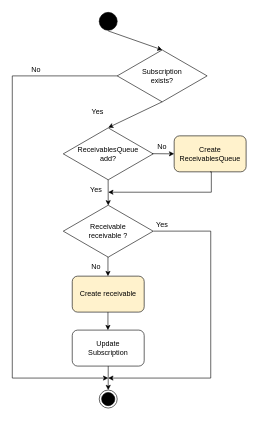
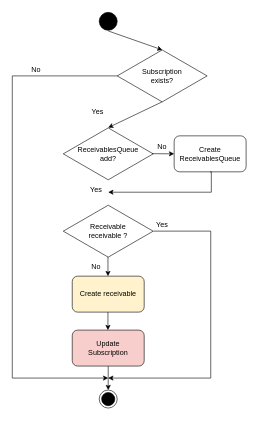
node "Create ReceivablesQueue": fillcolor #fff2cc -> #ffffff
edge "ReceivablesQueue add?" -> "Receivable receivable ?": removed
node "Update Subscription": fillcolor #ffffff -> #f8cecc
